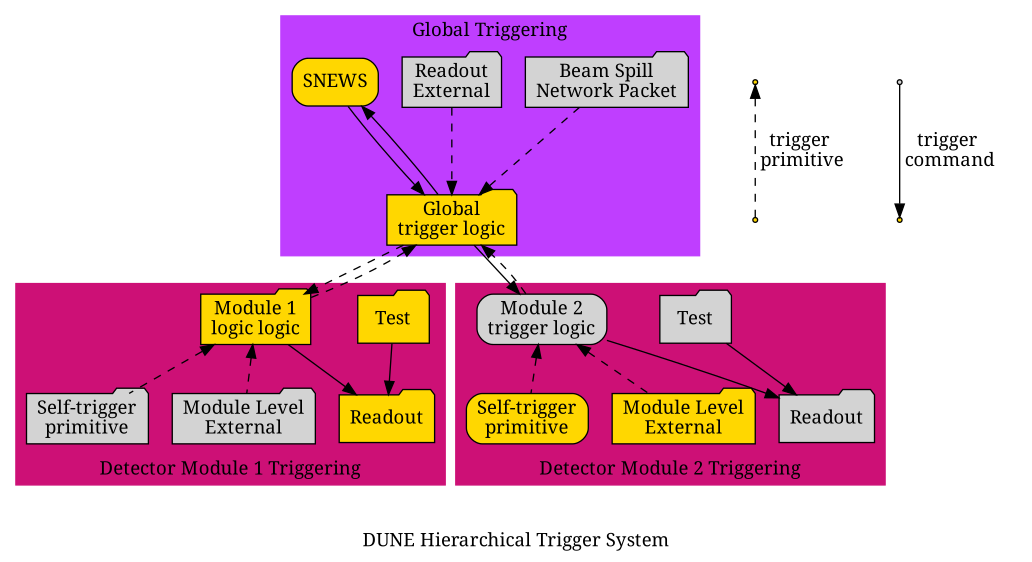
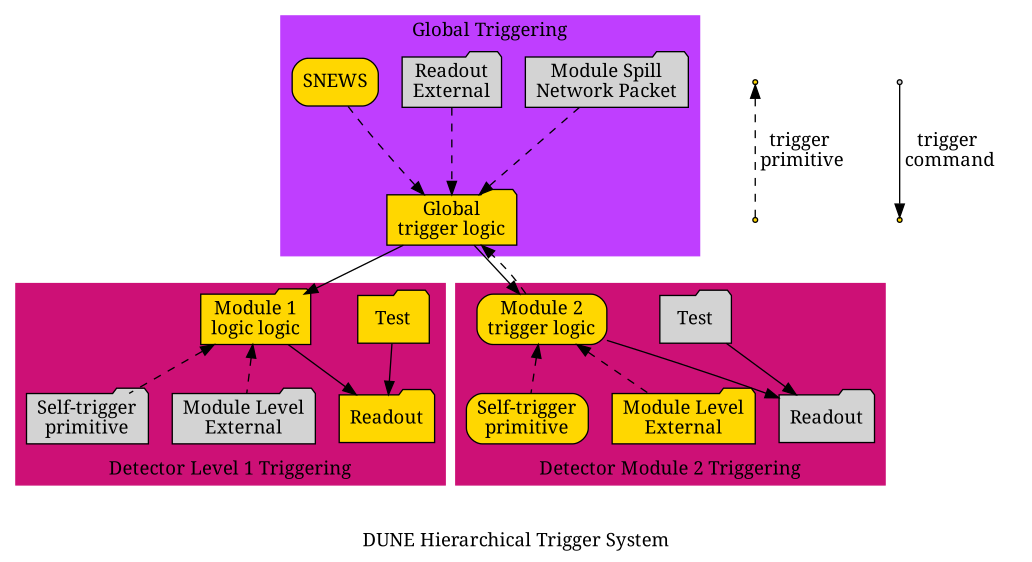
node "Beam Spill Network Packet": label "Beam Spill Network Packet" -> "Module Spill Network Packet"
edge "SNEWS" -> "Global trigger logic": style solid -> dashed
edge "Global trigger logic" -> "SNEWS": removed
edge "Global trigger logic" -> "Module 1 logic logic": style dashed -> solid
edge "Module 1 logic logic" -> "Global trigger logic": removed
node "Module 2 trigger logic": fillcolor lightgrey -> gold
cluster "Detector Module 1 Triggering": label "Detector Module 1 Triggering" -> "Detector Level 1 Triggering"
